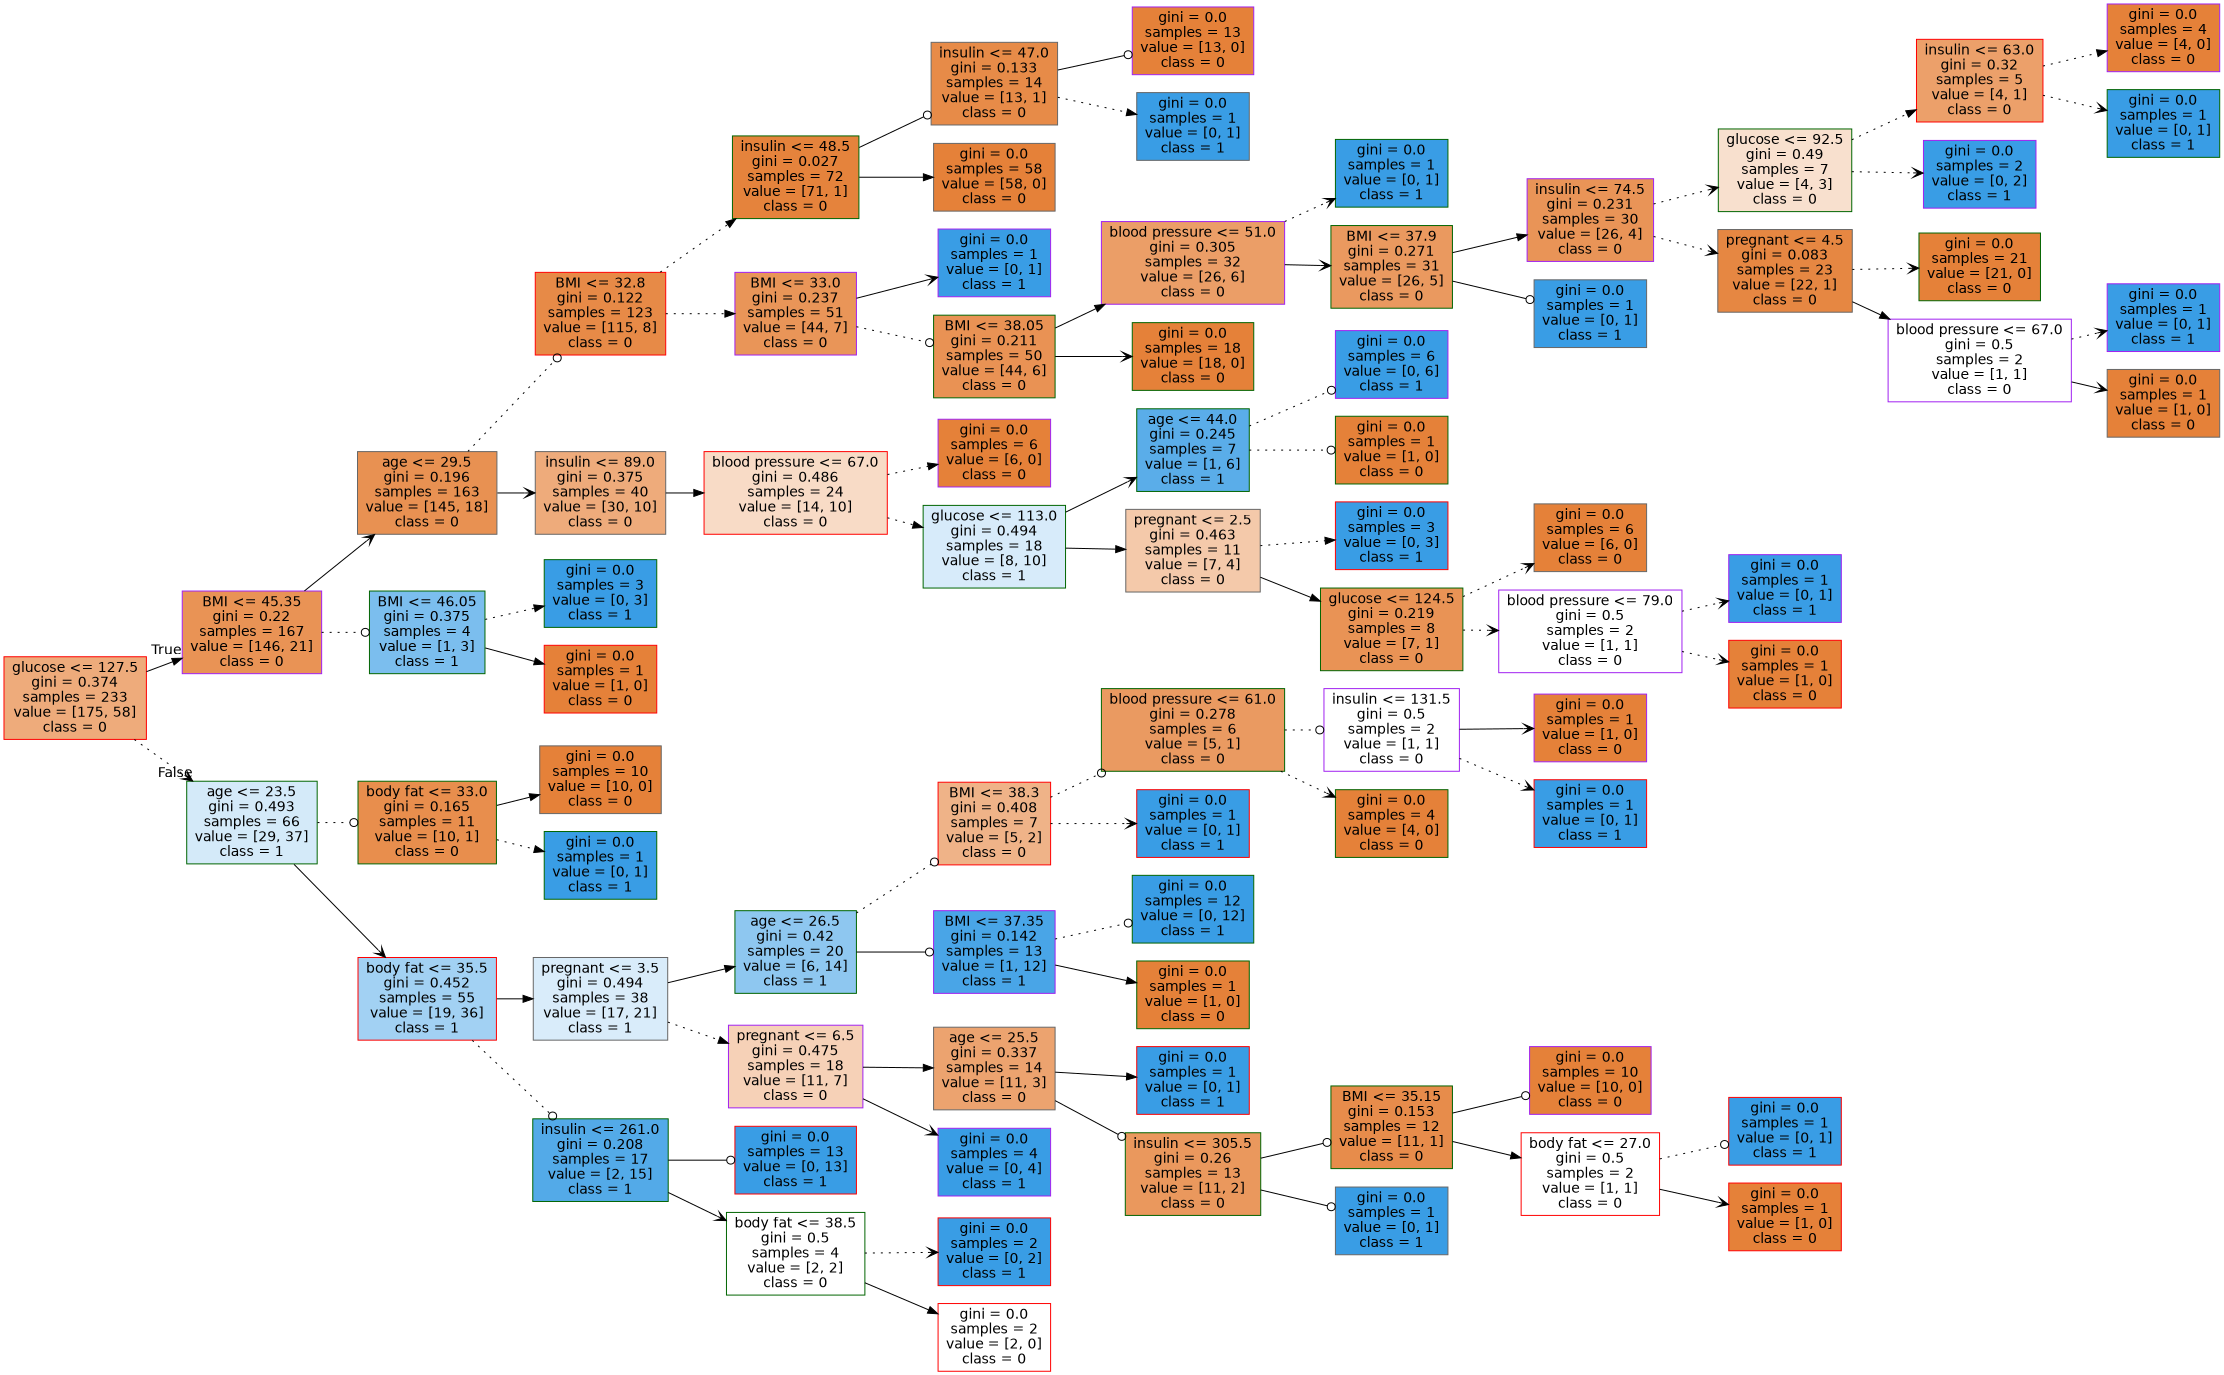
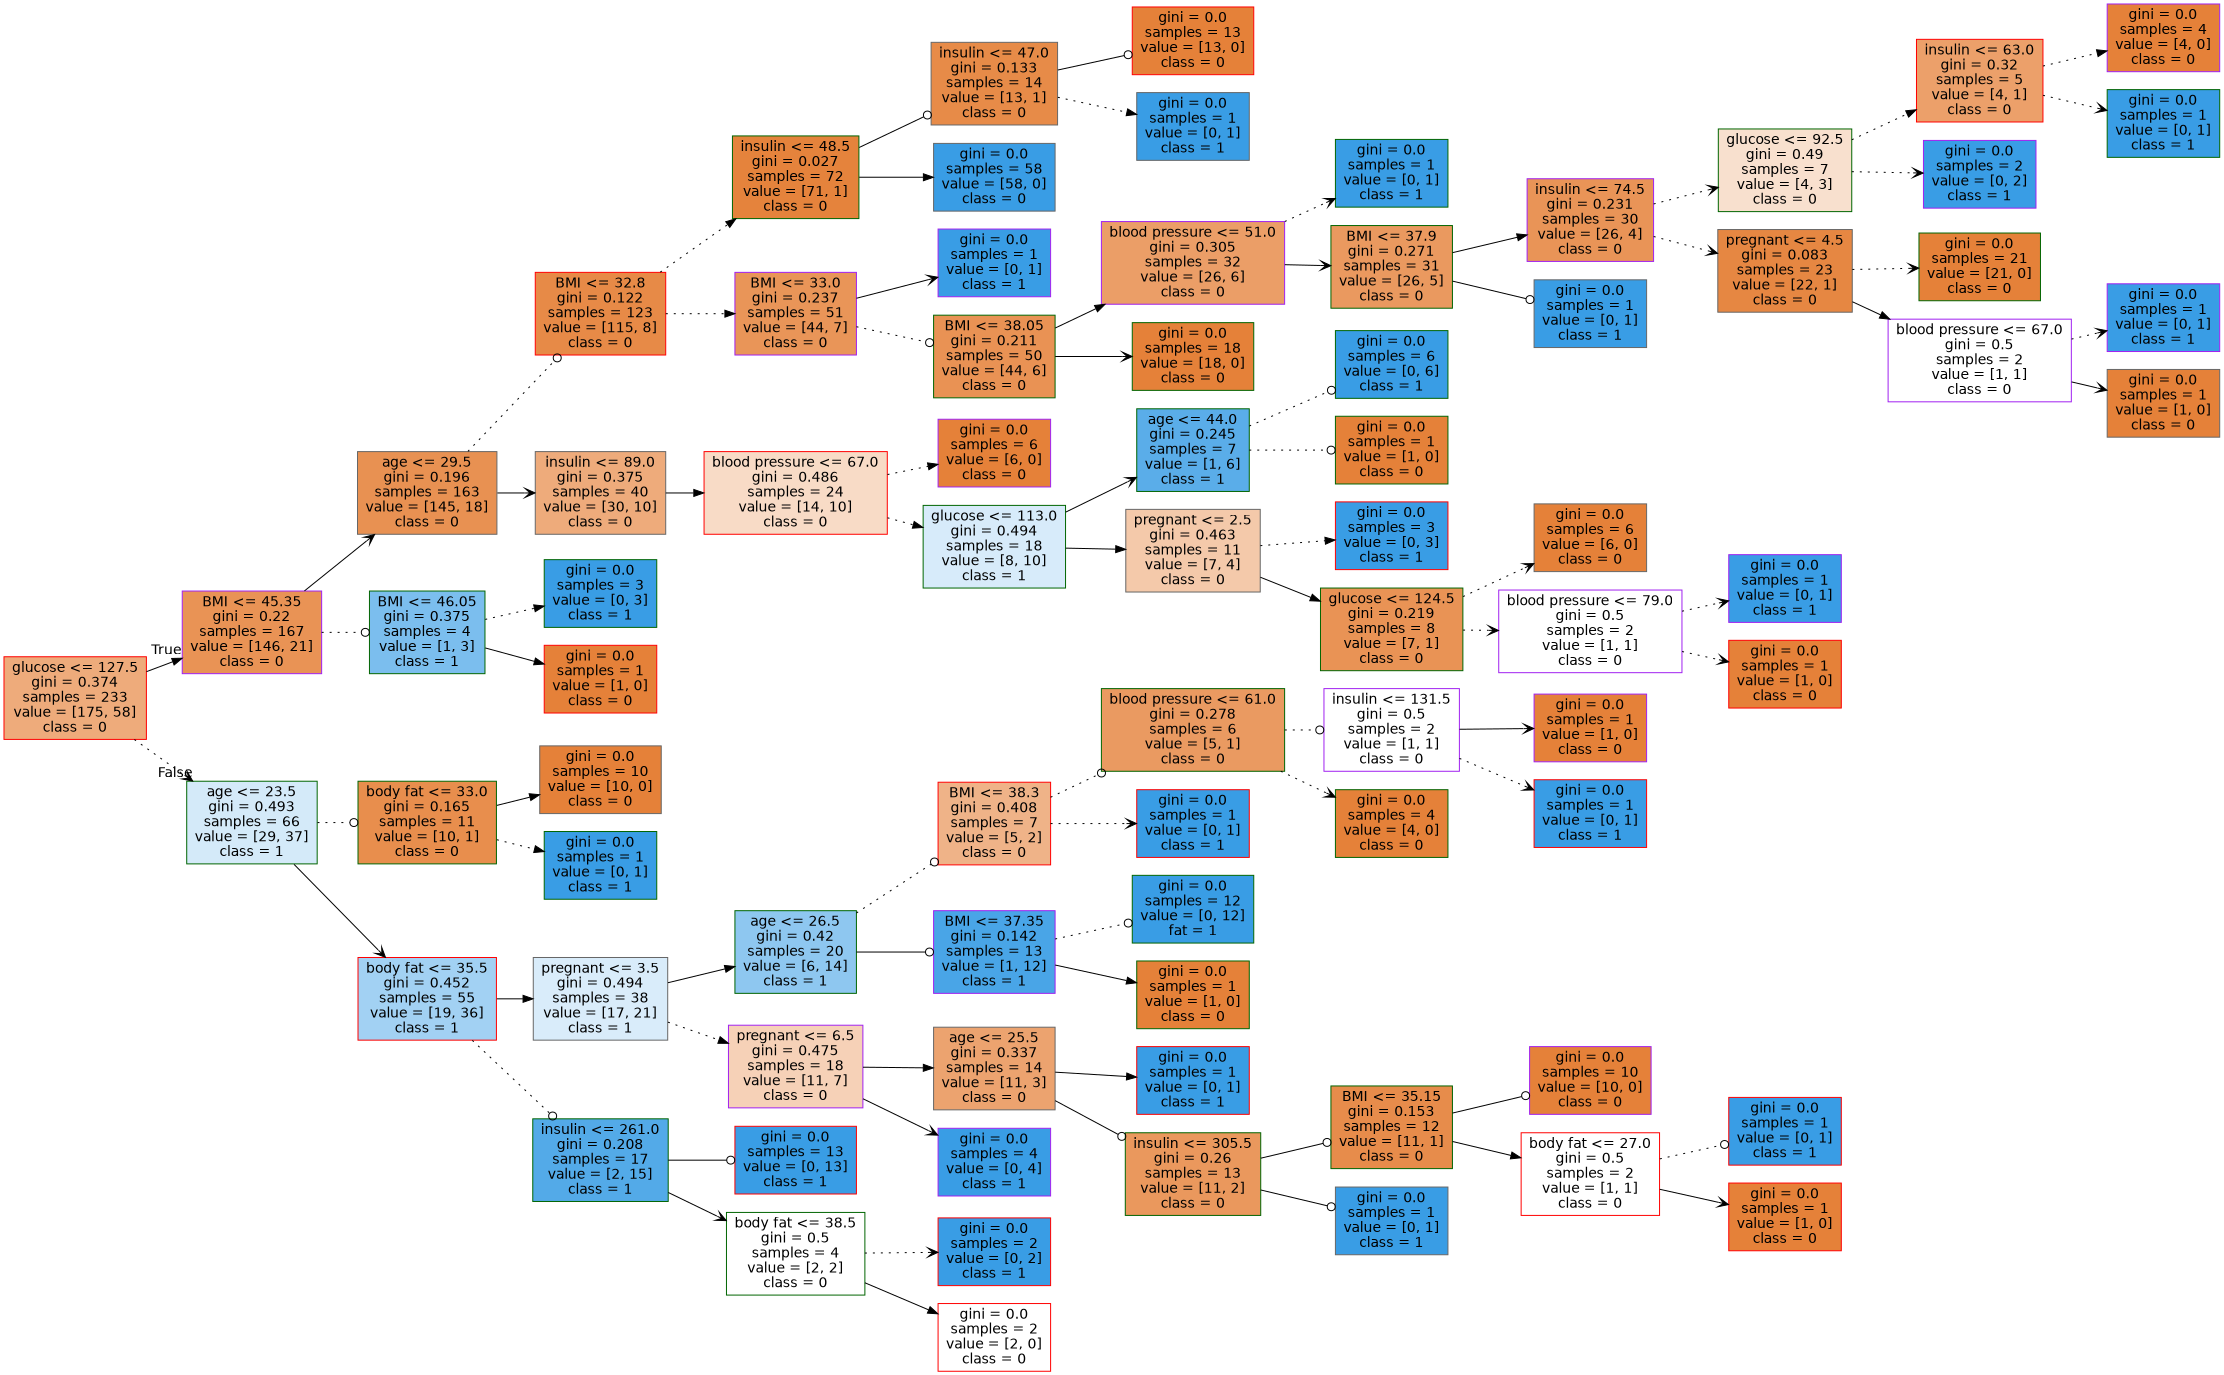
node "gini = 0.0 samples = 13 value = [13, 0] class = 0": color purple -> red
node "gini = 0.0 samples = 58 value = [58, 0] class = 0": fillcolor #e58139 -> #399de5
node "gini = 0.0 samples = 6 value = [0, 6] class = 1": color purple -> darkgreen
node "gini = 0.0 samples = 12 value = [0, 12] class = 1": label "gini = 0.0 samples = 12 value = [0, 12] class = 1" -> "gini = 0.0 samples = 12 value = [0, 12] fat = 1"
